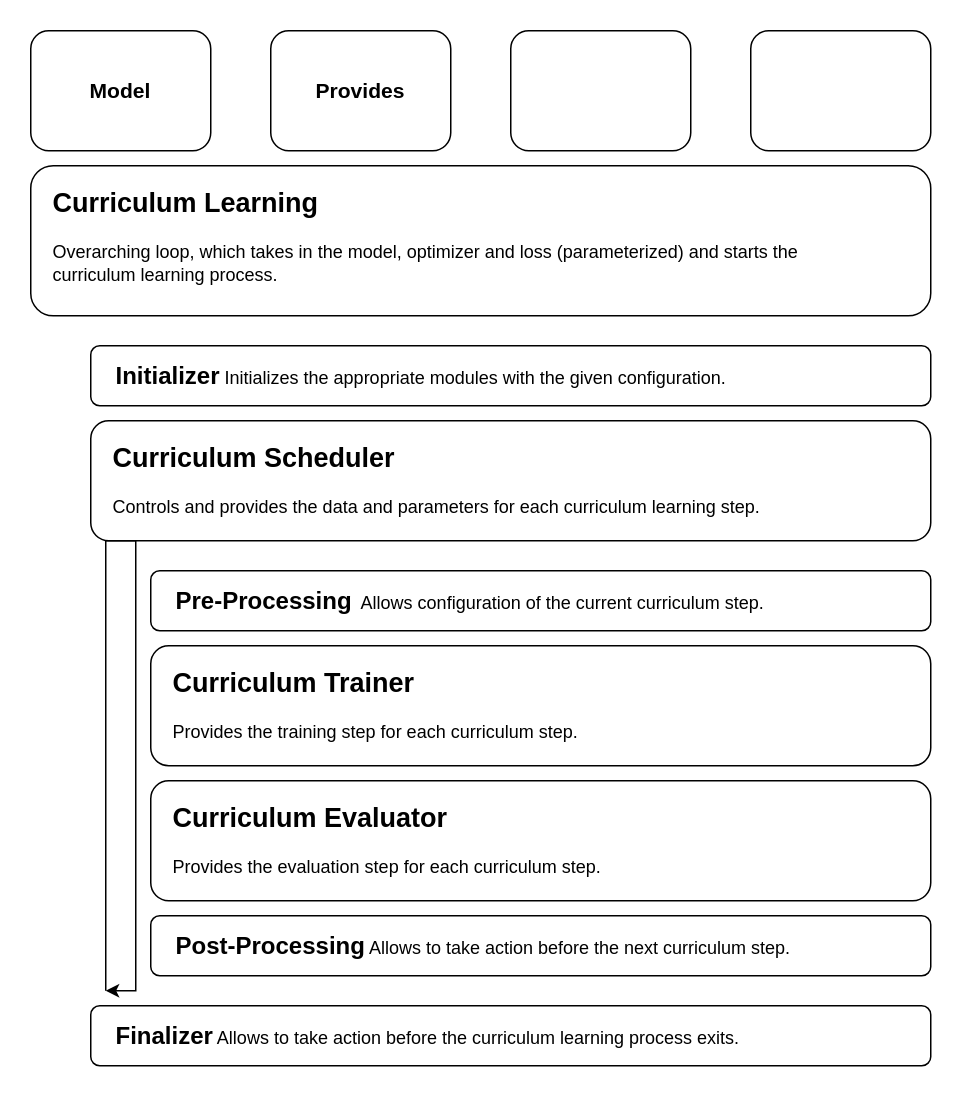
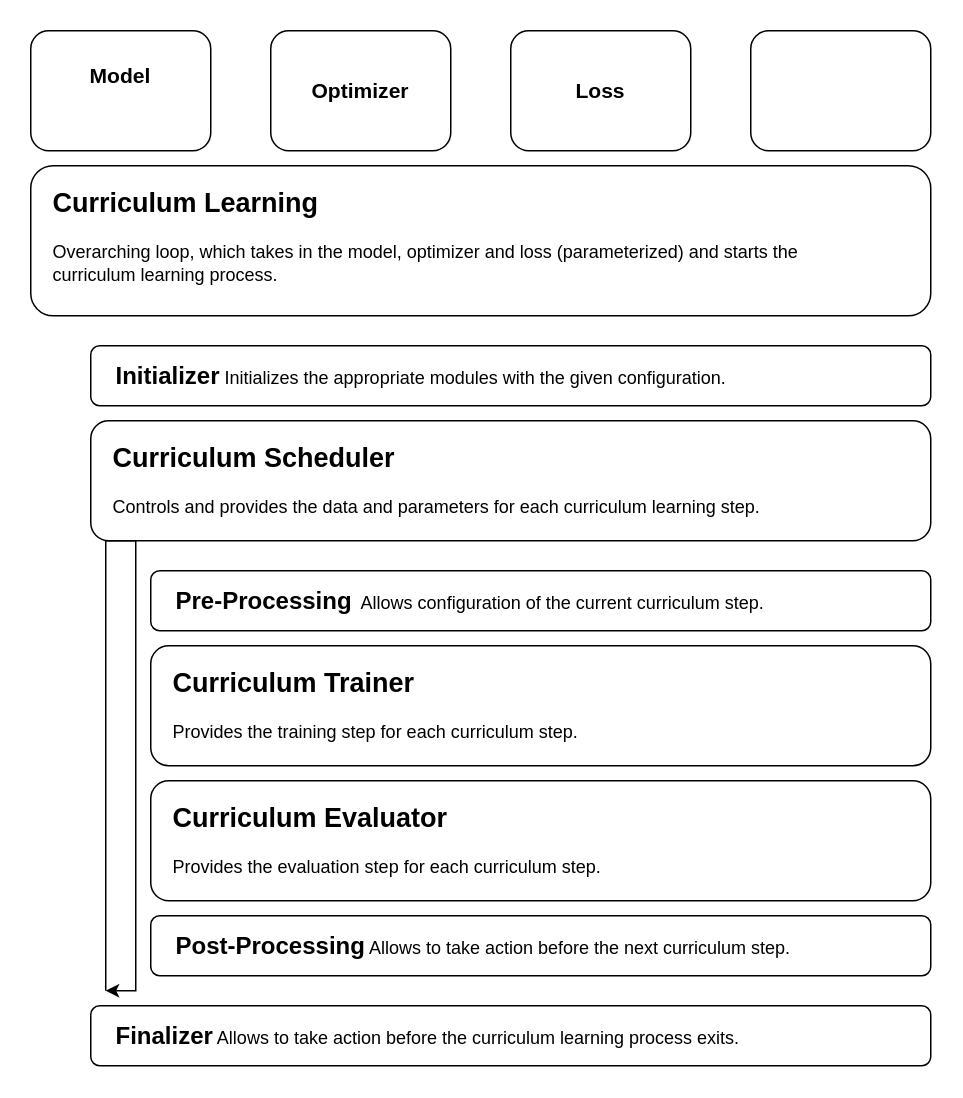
node "Model": moved (121, 91) -> (121, 76)
node "Provides": label "Provides" -> "Optimizer"
node "Loss": added
